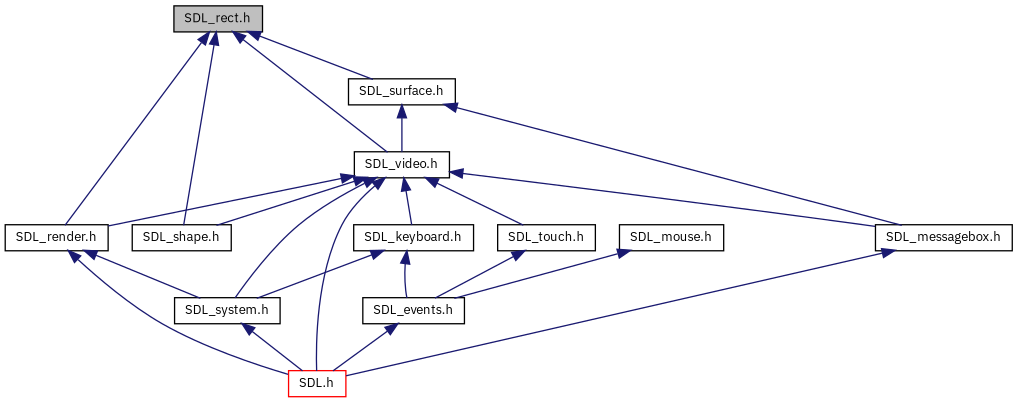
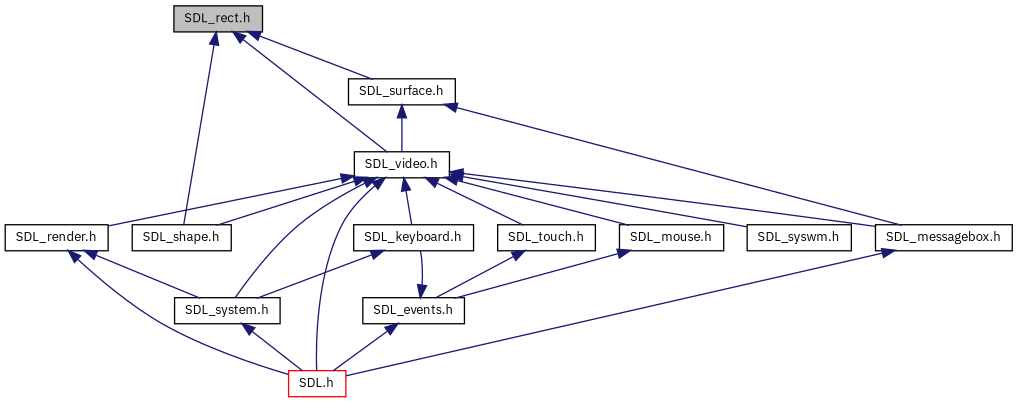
edge "SDL_render.h" -> "SDL_rect.h": removed
edge "SDL_mouse.h" -> "SDL_video.h": added
node "SDL_syswm.h": added
edge "SDL_events.h" -> "SDL_keyboard.h": reversed
